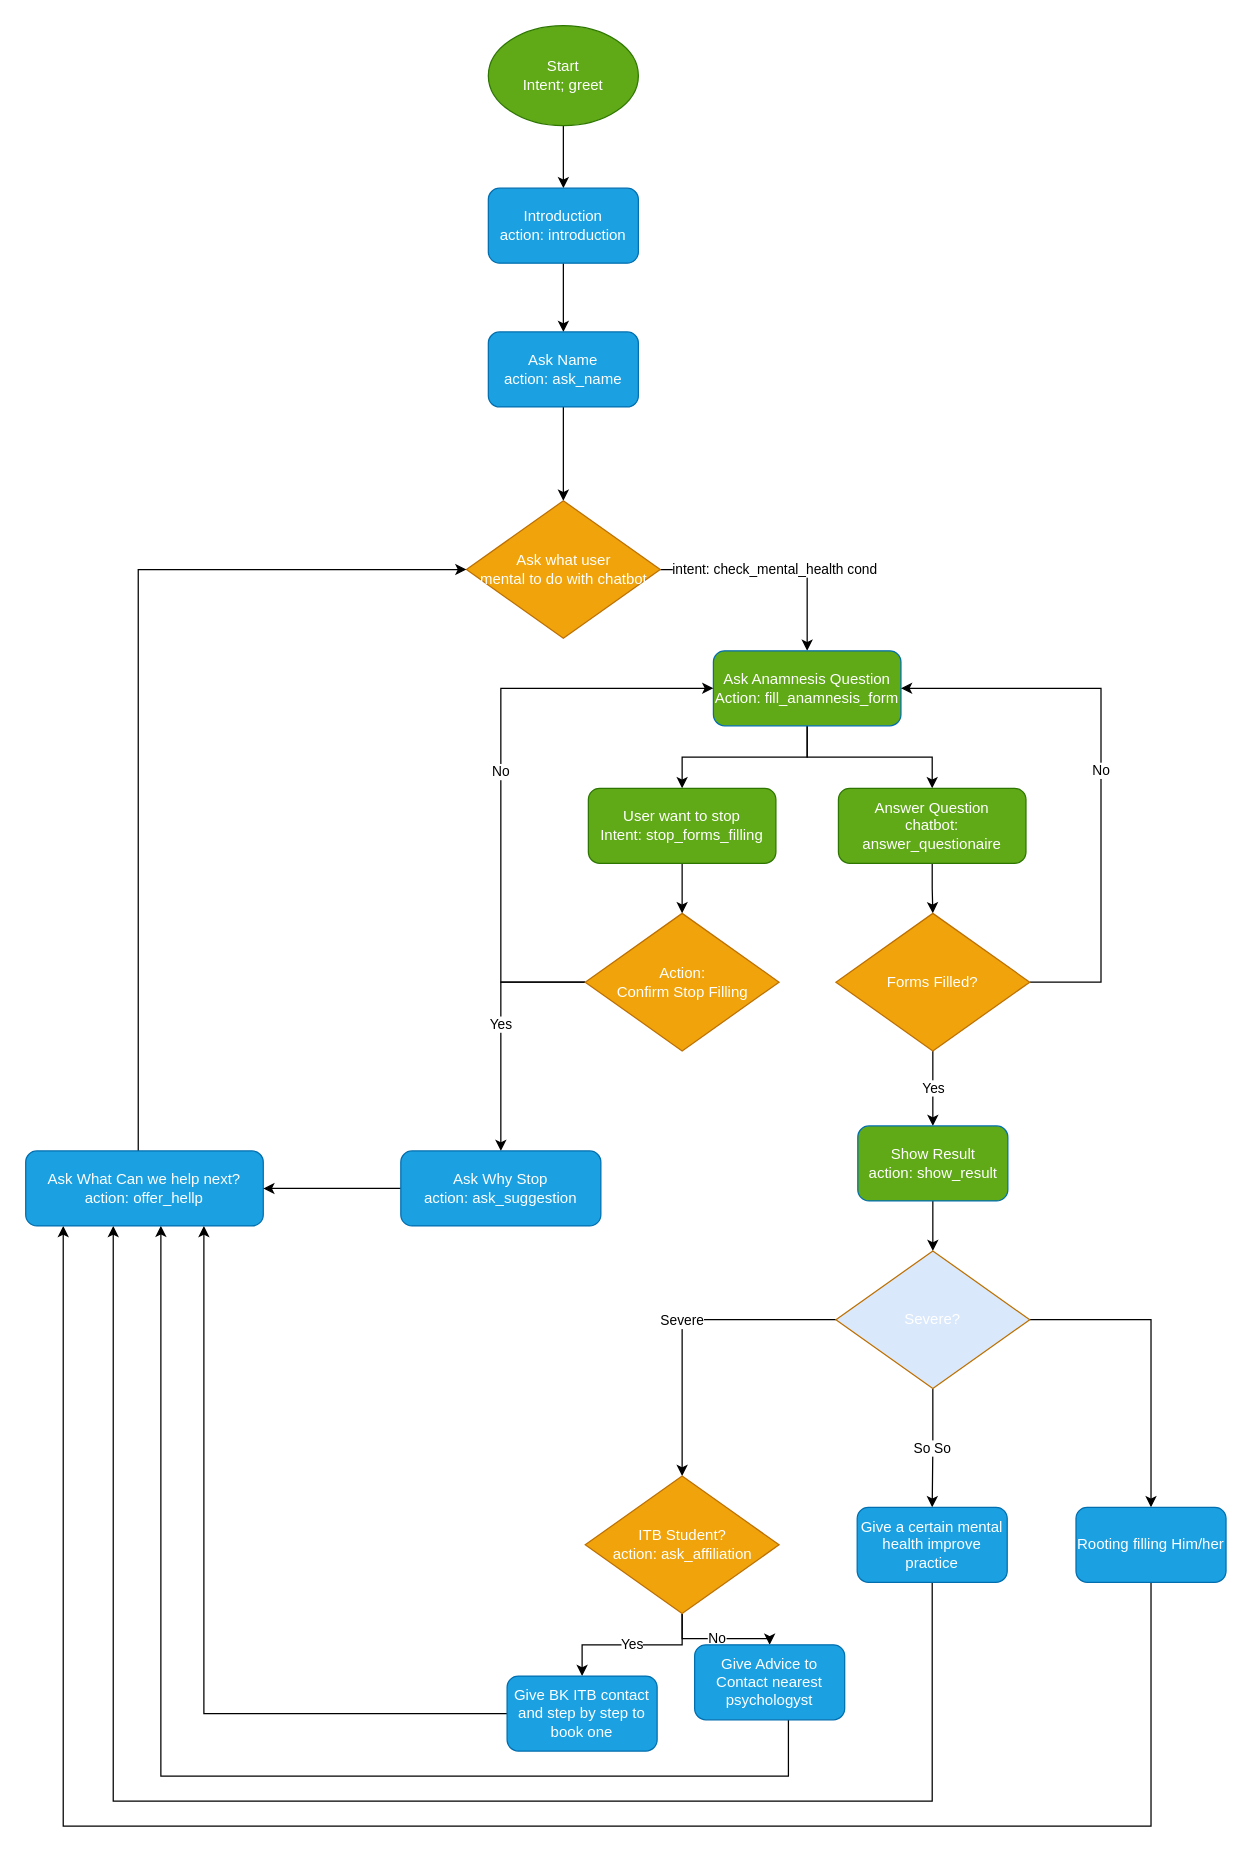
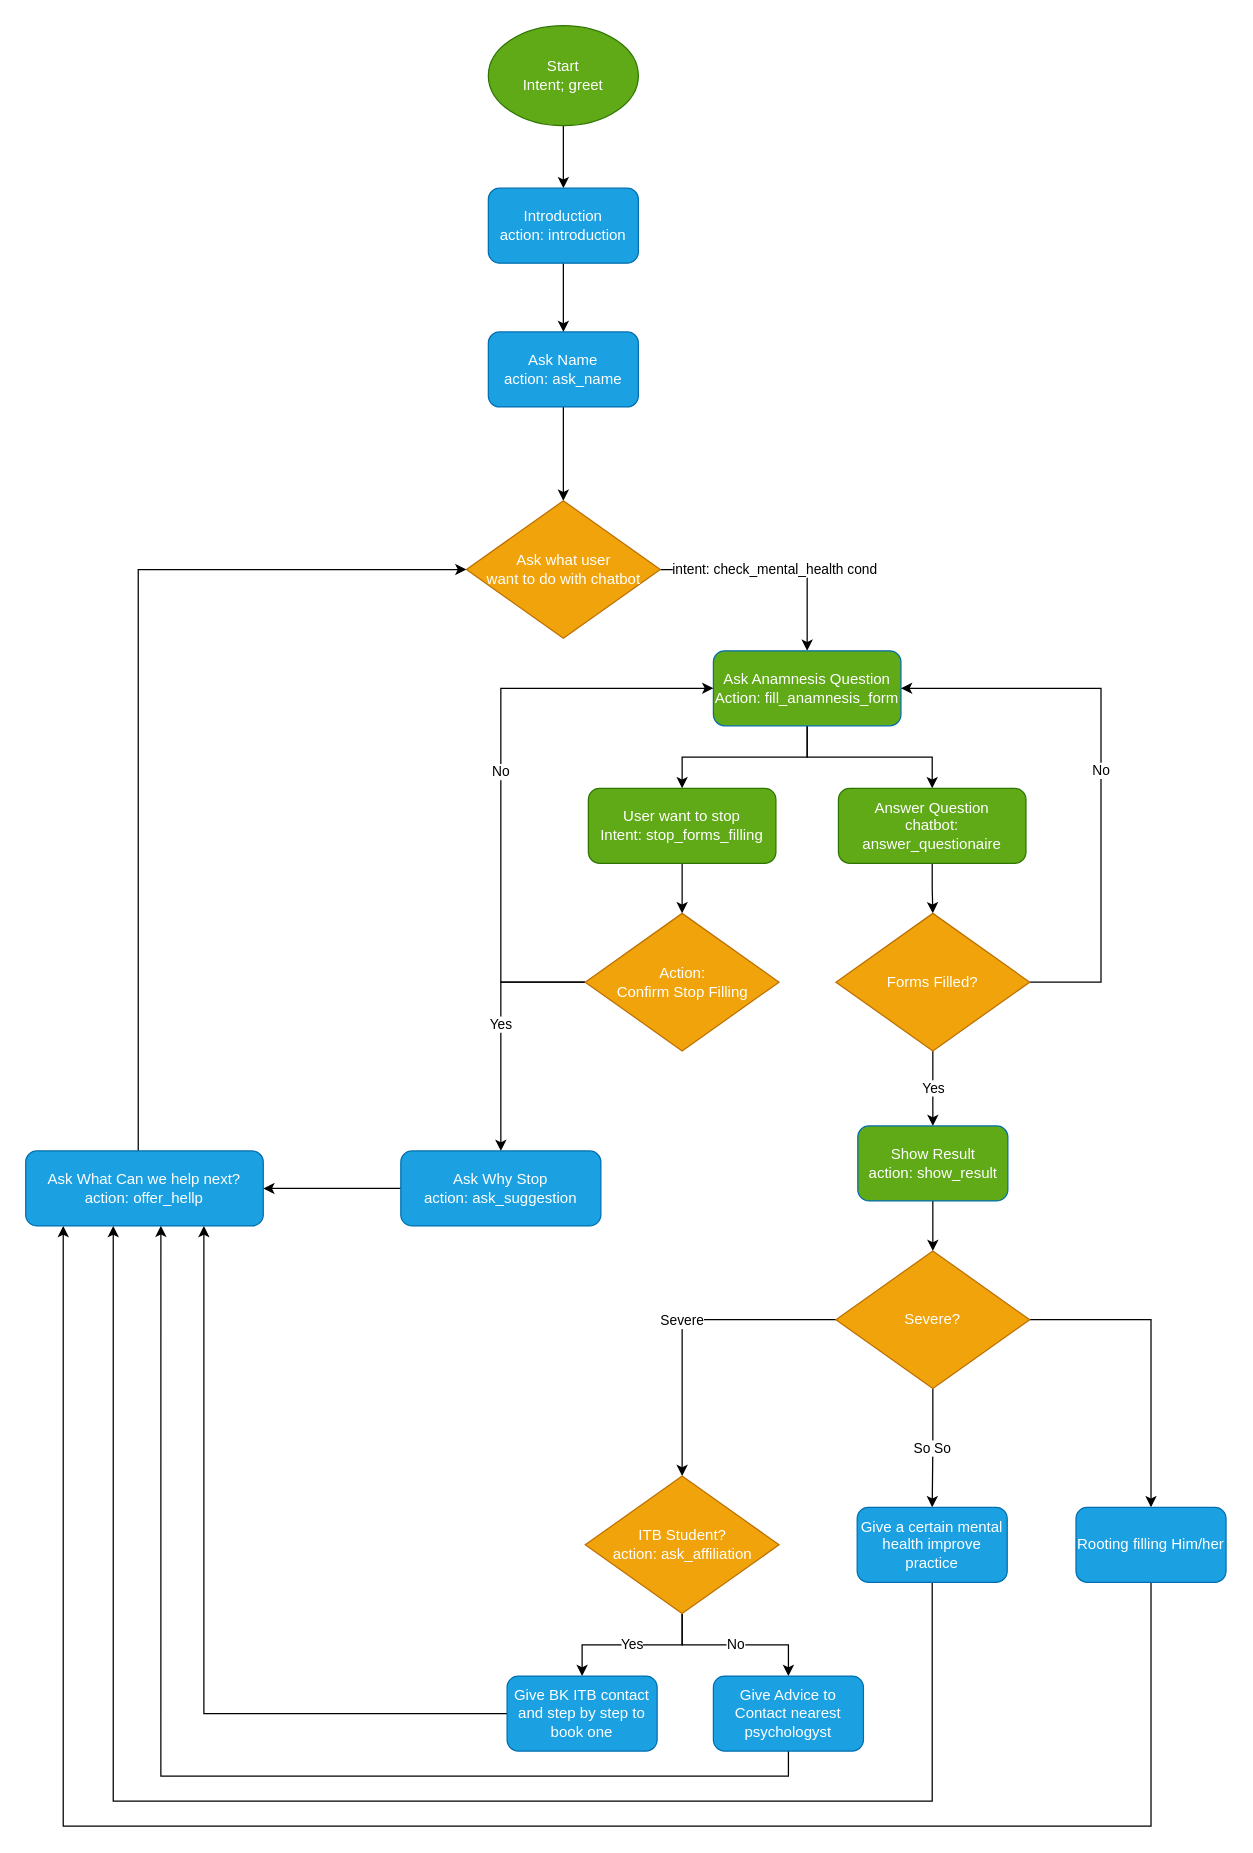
node "Ask what user mental to do with chatbot": label "Ask what user mental to do with chatbot" -> "Ask what user want to do with chatbot"
node "Severe?": fillcolor #dae8fc -> #f0a30a
node "Give Advice to Contact nearest psychologyst": moved (769, 1682) -> (788, 1713)
